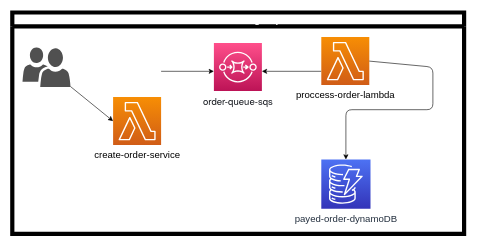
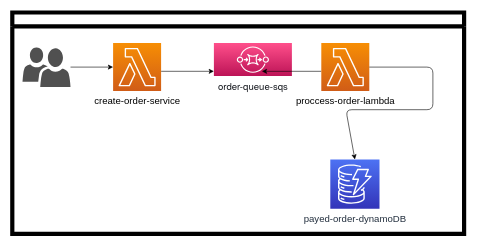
node "Create order group": label "Create order group" -> "Create order create"
node "proccess-order-lambda": moved (345, 61) -> (345, 67)
node "order-queue-sqs": size 48x48 -> 78x33
node "create-order-service": moved (137, 121) -> (137, 67)
node "payed-order-dynamoDB": moved (346, 184) -> (355, 184)
